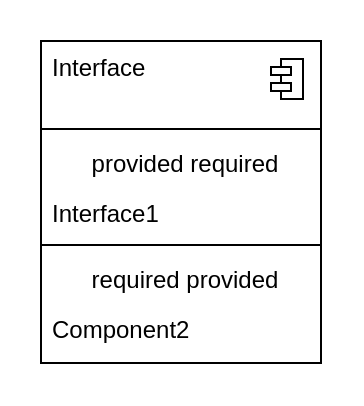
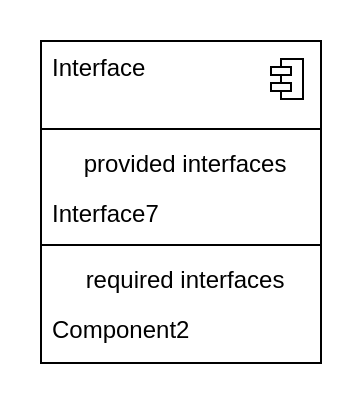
node "provided required": label "provided required" -> "provided interfaces"
node "Interface1": label "Interface1" -> "Interface7"
node "required provided": label "required provided" -> "required interfaces"
